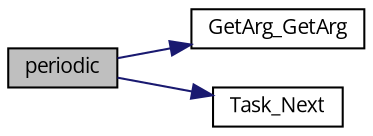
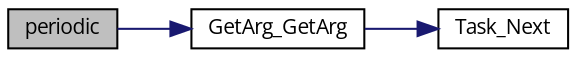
edge "periodic" -> "Task_Next": now "GetArg_GetArg" -> "Task_Next"
